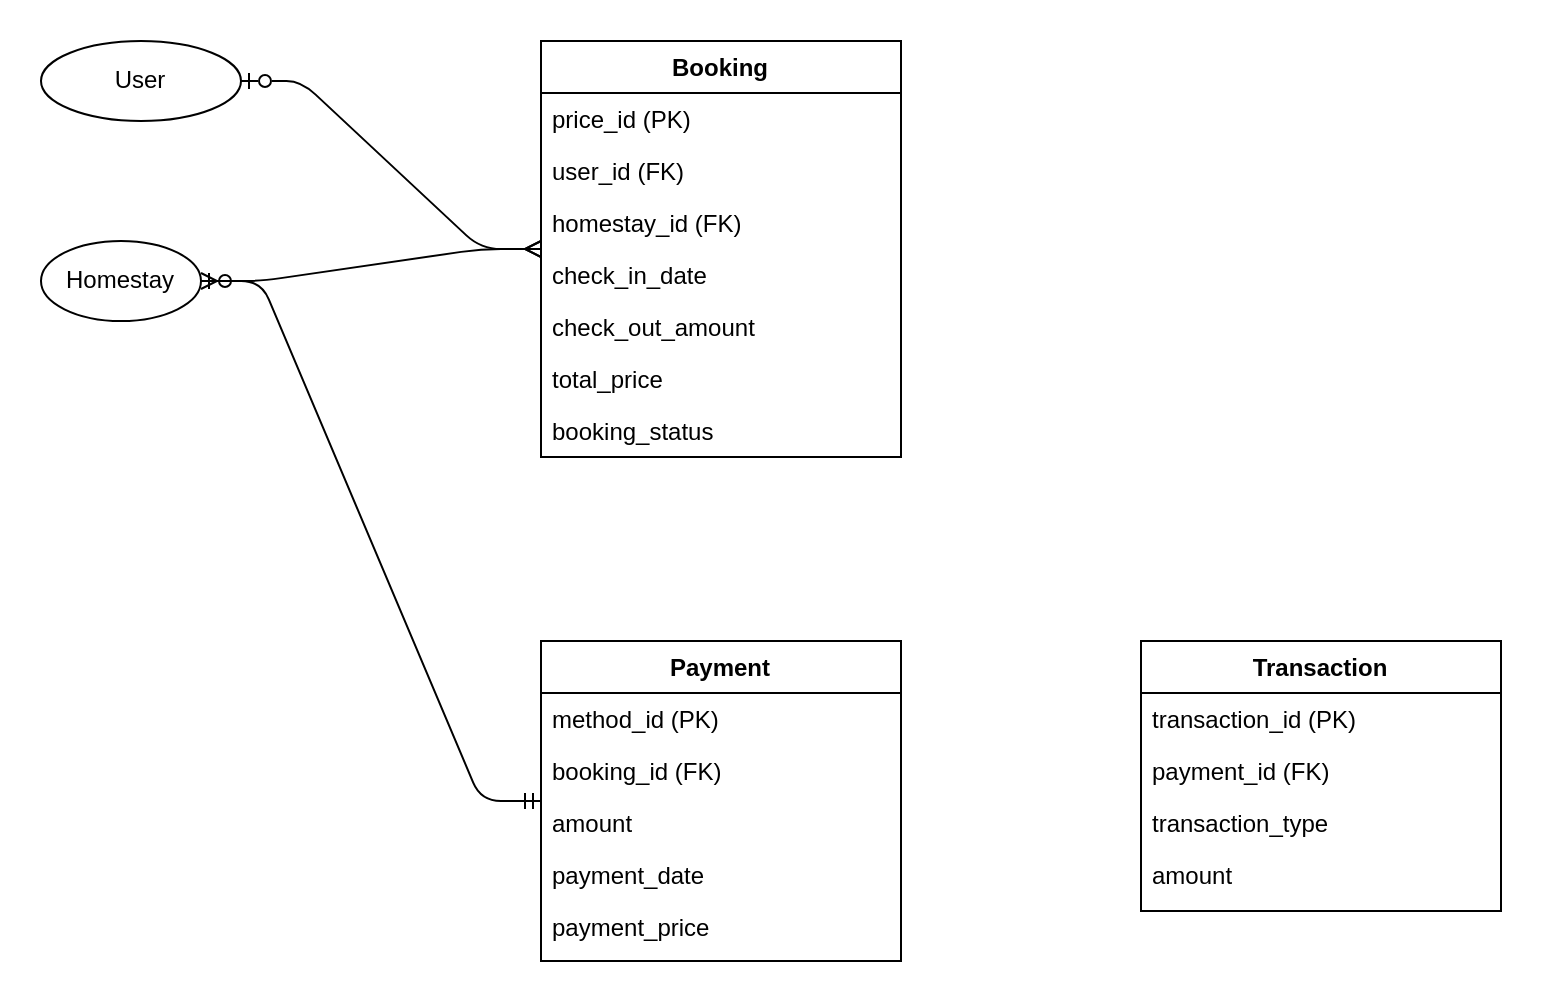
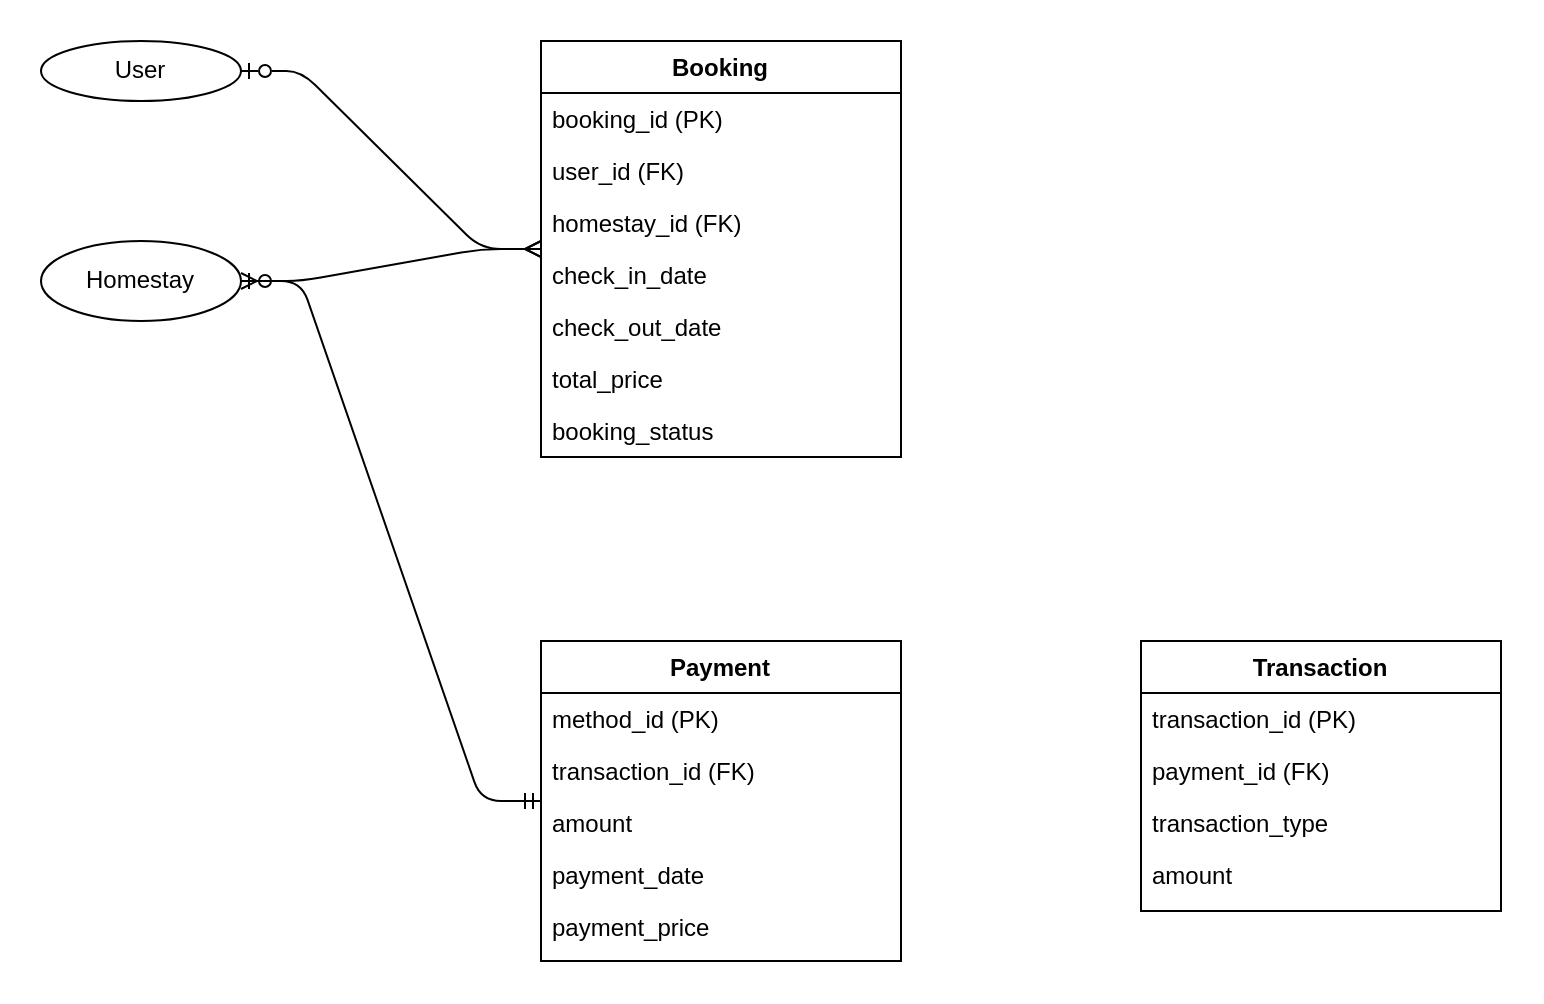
node "User": size 200x80 -> 200x60
node "price_id (PK)": label "price_id (PK)" -> "booking_id (PK)"
node "Homestay": size 160x80 -> 200x80
node "check_out_amount": label "check_out_amount" -> "check_out_date"
node "booking_id (FK)": label "booking_id (FK)" -> "transaction_id (FK)"
